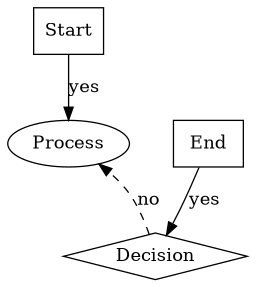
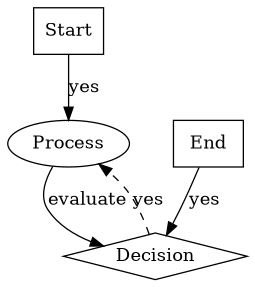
edge "Decision" -> "Process": label "no" -> "yes"
edge "Process" -> "Decision": added, label "evaluate"
